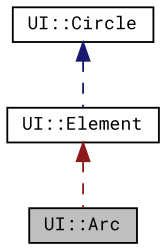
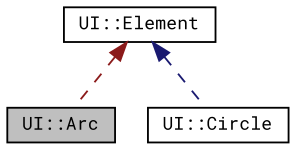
edge "UI::Element" -> "UI::Circle": reversed
